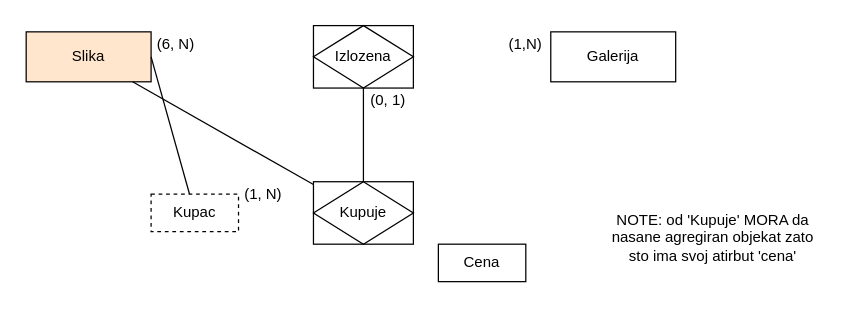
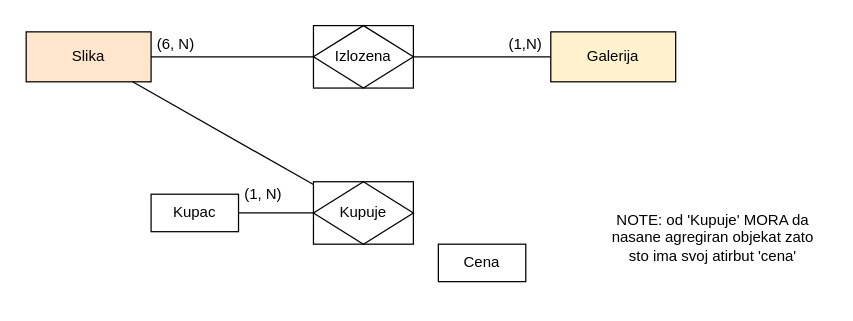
edge "Izlozena" -- "Galerija": added
node "Galerija": fillcolor #ffffff -> #fff2cc
node "(0, 1)": removed
edge "Slika" -- "Kupac": now "Slika" -- "Izlozena"
edge "Izlozena" -- "Kupuje": removed
node "Kupac": style dashed -> solid
edge "Kupac" -- "Kupuje": added
